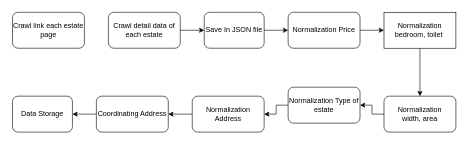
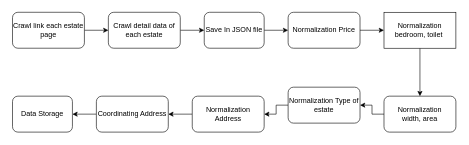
edge "Crawl link each estate page" -> "Crawl detail data of each estate": added
